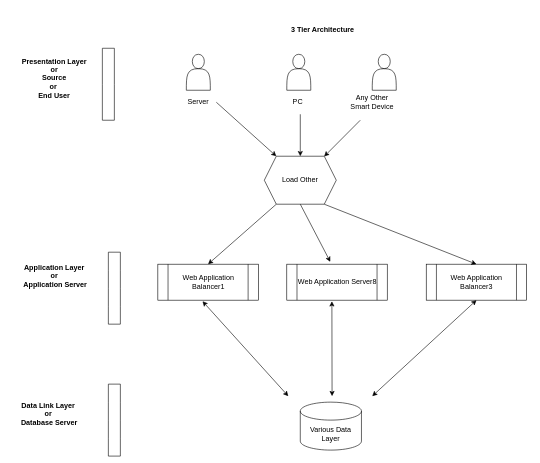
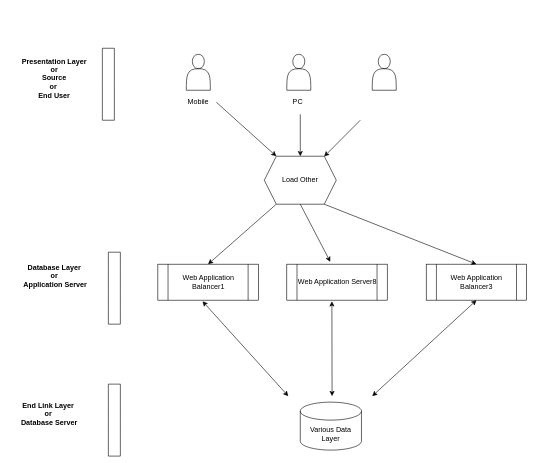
node "3 Tier Architecture": removed
node "Server": label "Server" -> "Mobile"
node "Any Other Smart Device": removed
node "Application Layer or Application Server": label "Application Layer or Application Server" -> "Database Layer or Application Server"
node "Data Link Layer or Database Server": label "Data Link Layer or Database Server" -> "End Link Layer or Database Server"
